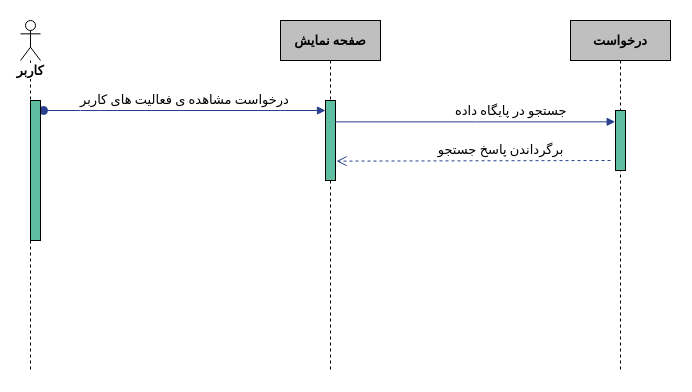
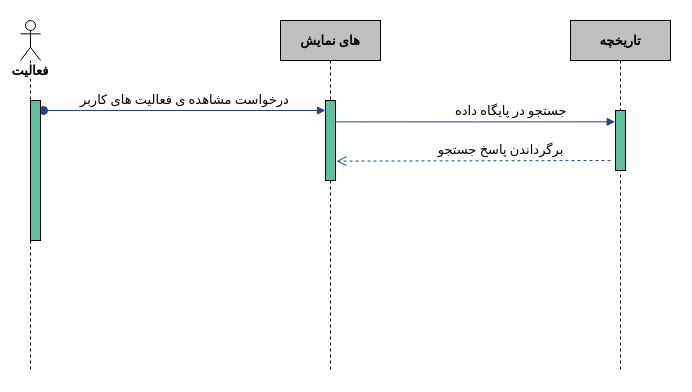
node "صفحه نمایش": label "صفحه نمایش" -> "های نمایش"
node "درخواست": label "درخواست" -> "تاریخچه"
node "کاربر": label "کاربر" -> "فعالیت"
